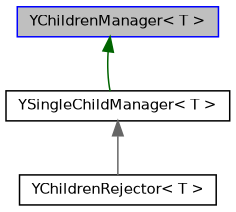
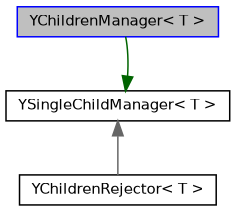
edge "YSingleChildManager< T >" -> "YChildrenManager< T >": reversed
